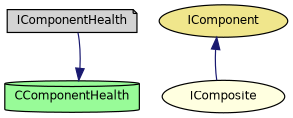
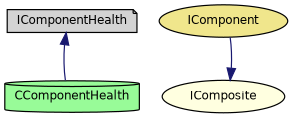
edge "IComponentHealth" -> "CComponentHealth": reversed
edge "IComposite" -> "IComponent": reversed
